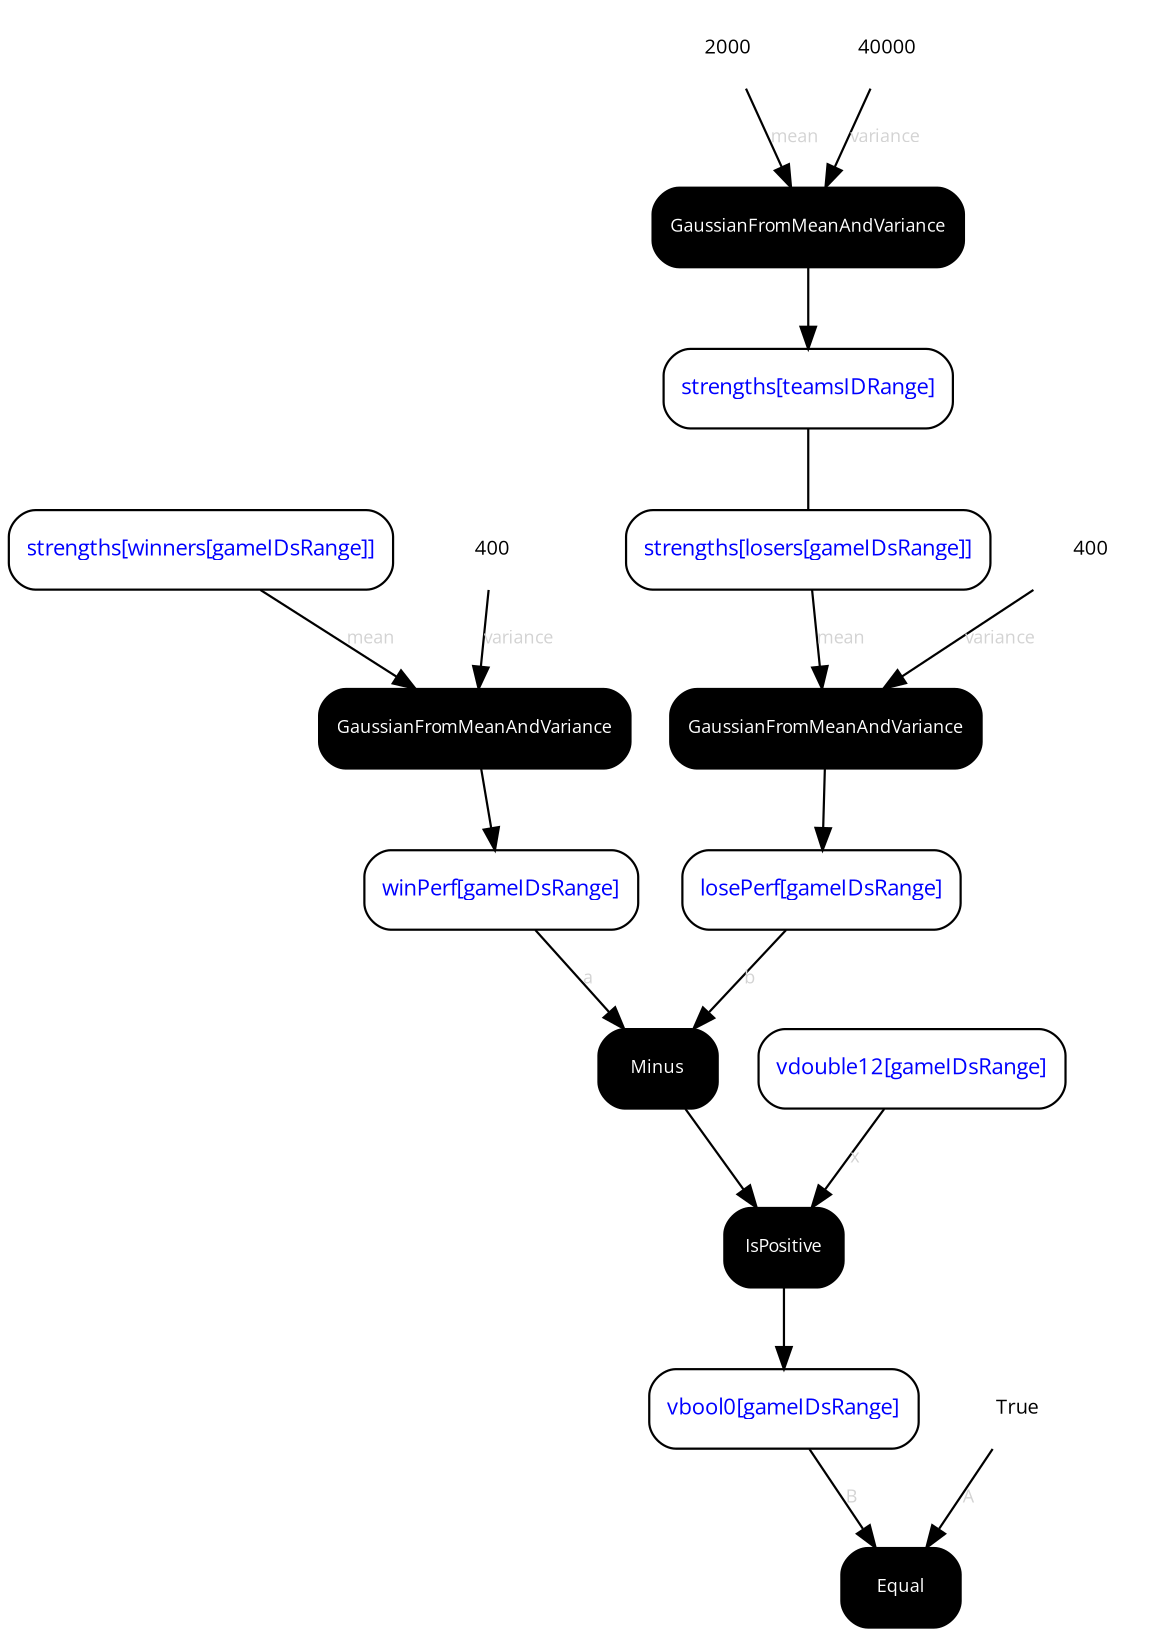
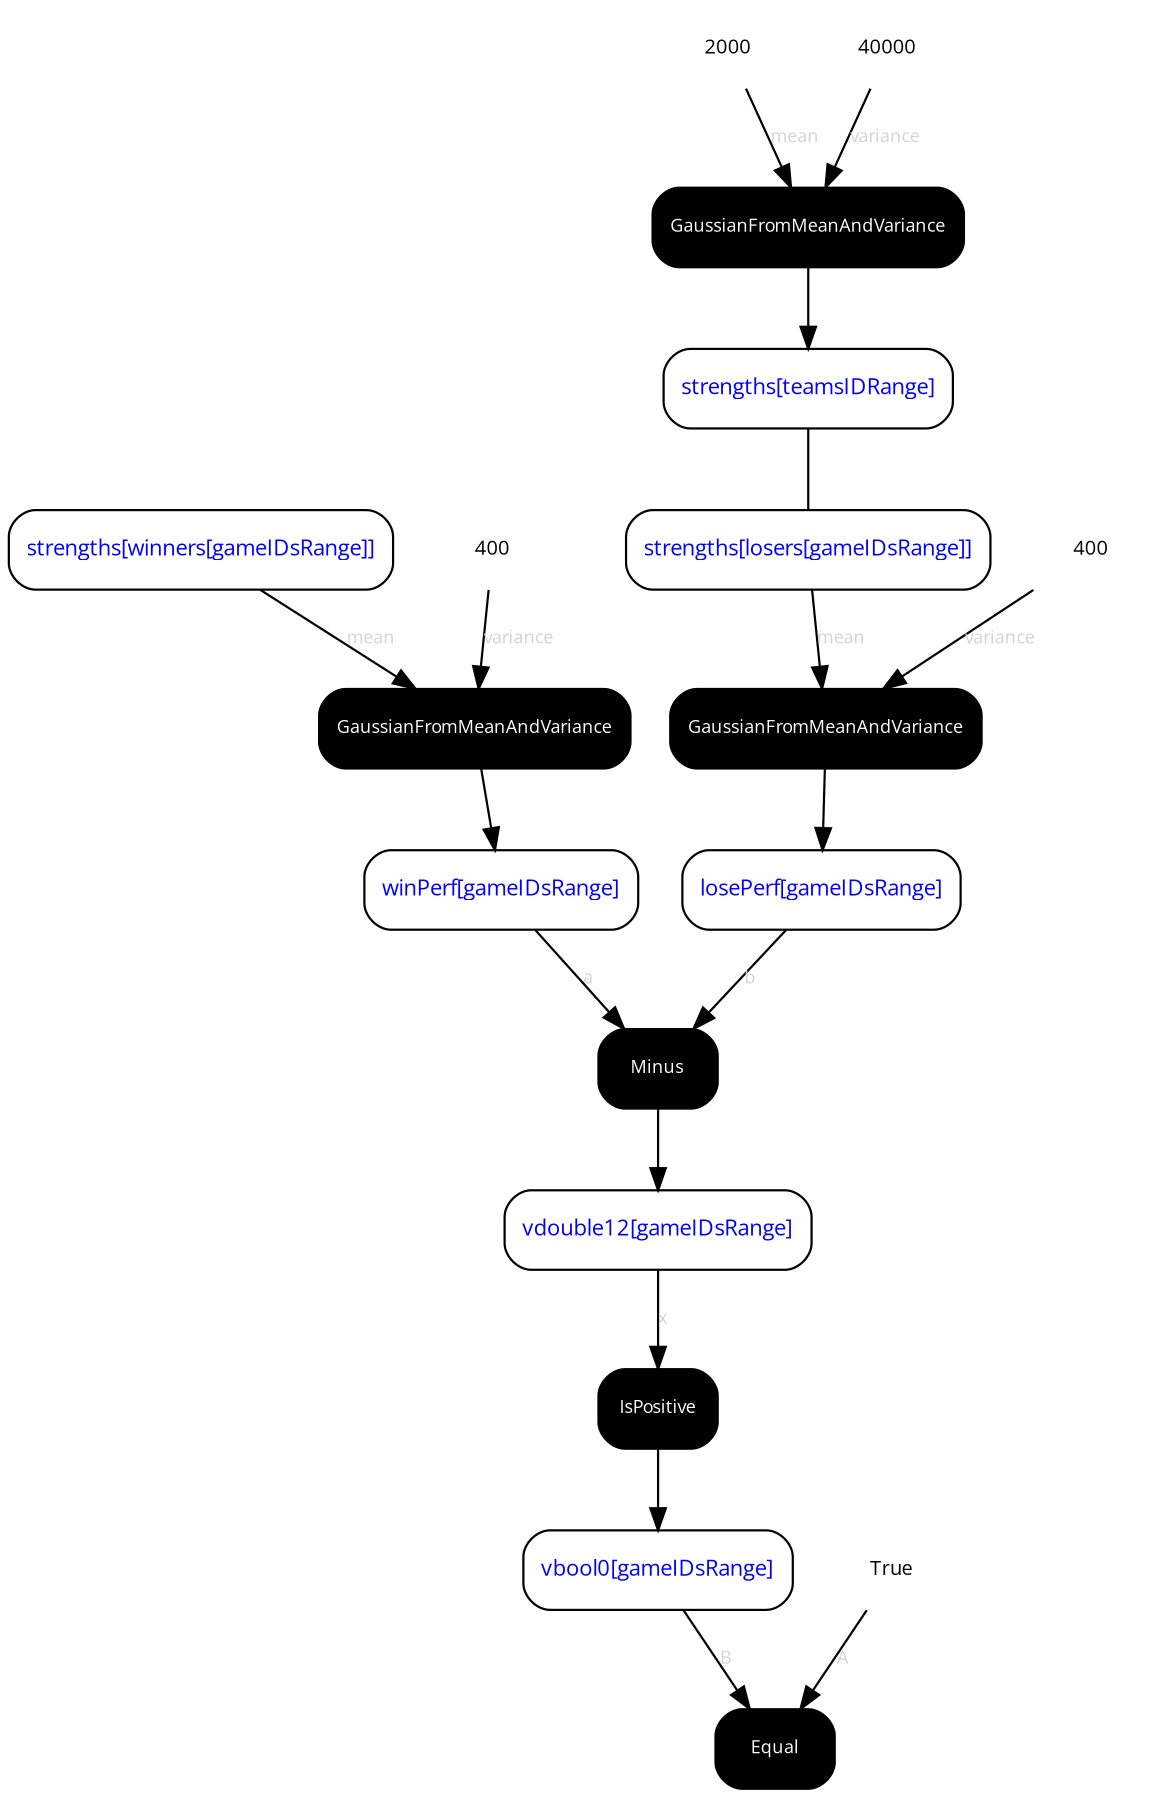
edge "Minus" -> "IsPositive": now "Minus" -> "vdouble12[gameIDsRange]"
